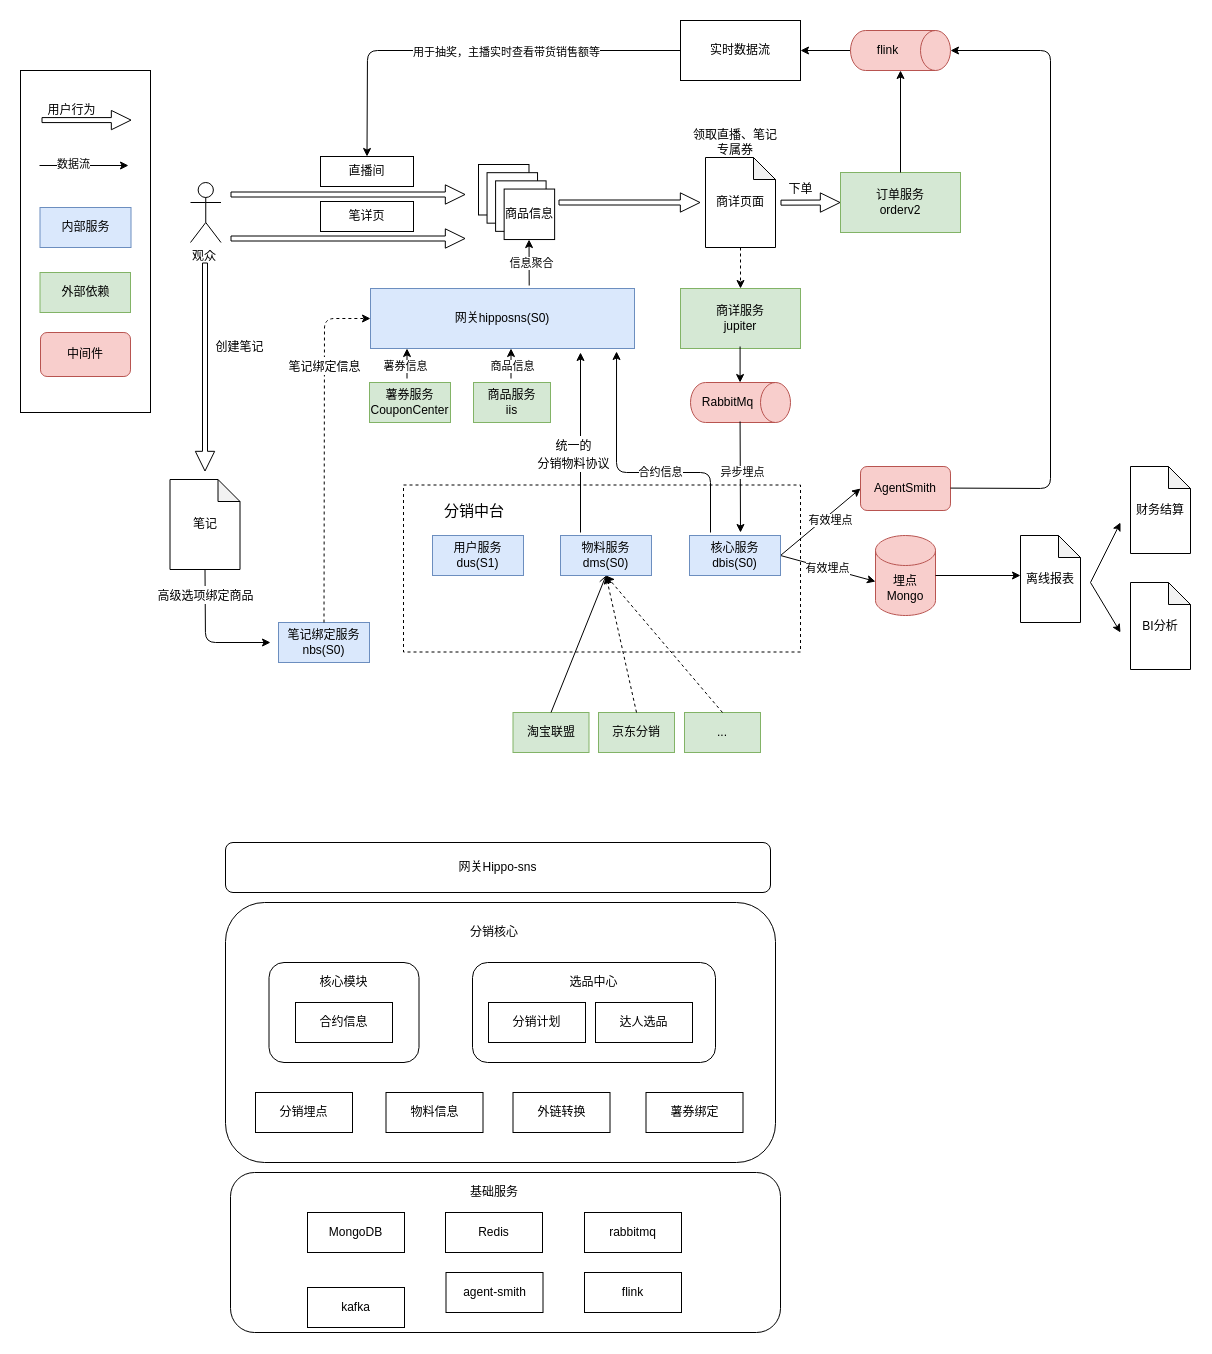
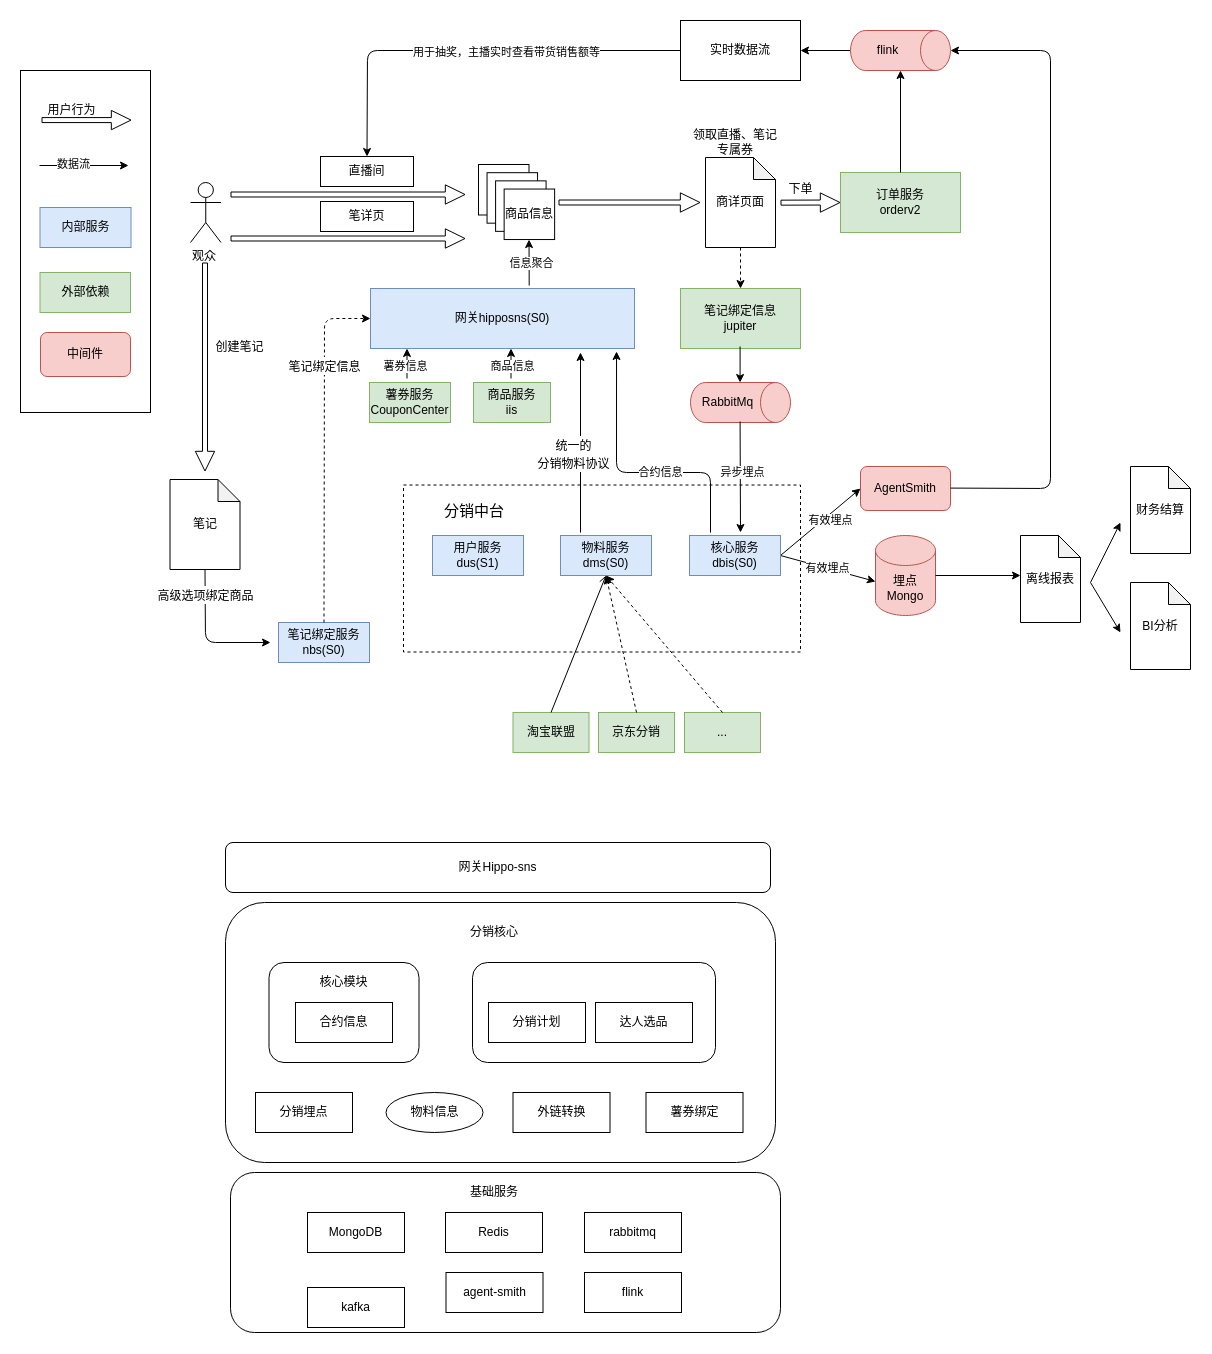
node "商详服务 jupiter": label "商详服务 jupiter" -> "笔记绑定信息 jupiter"
node "选品中心": removed
node "物料信息": shape rectangle -> ellipse
